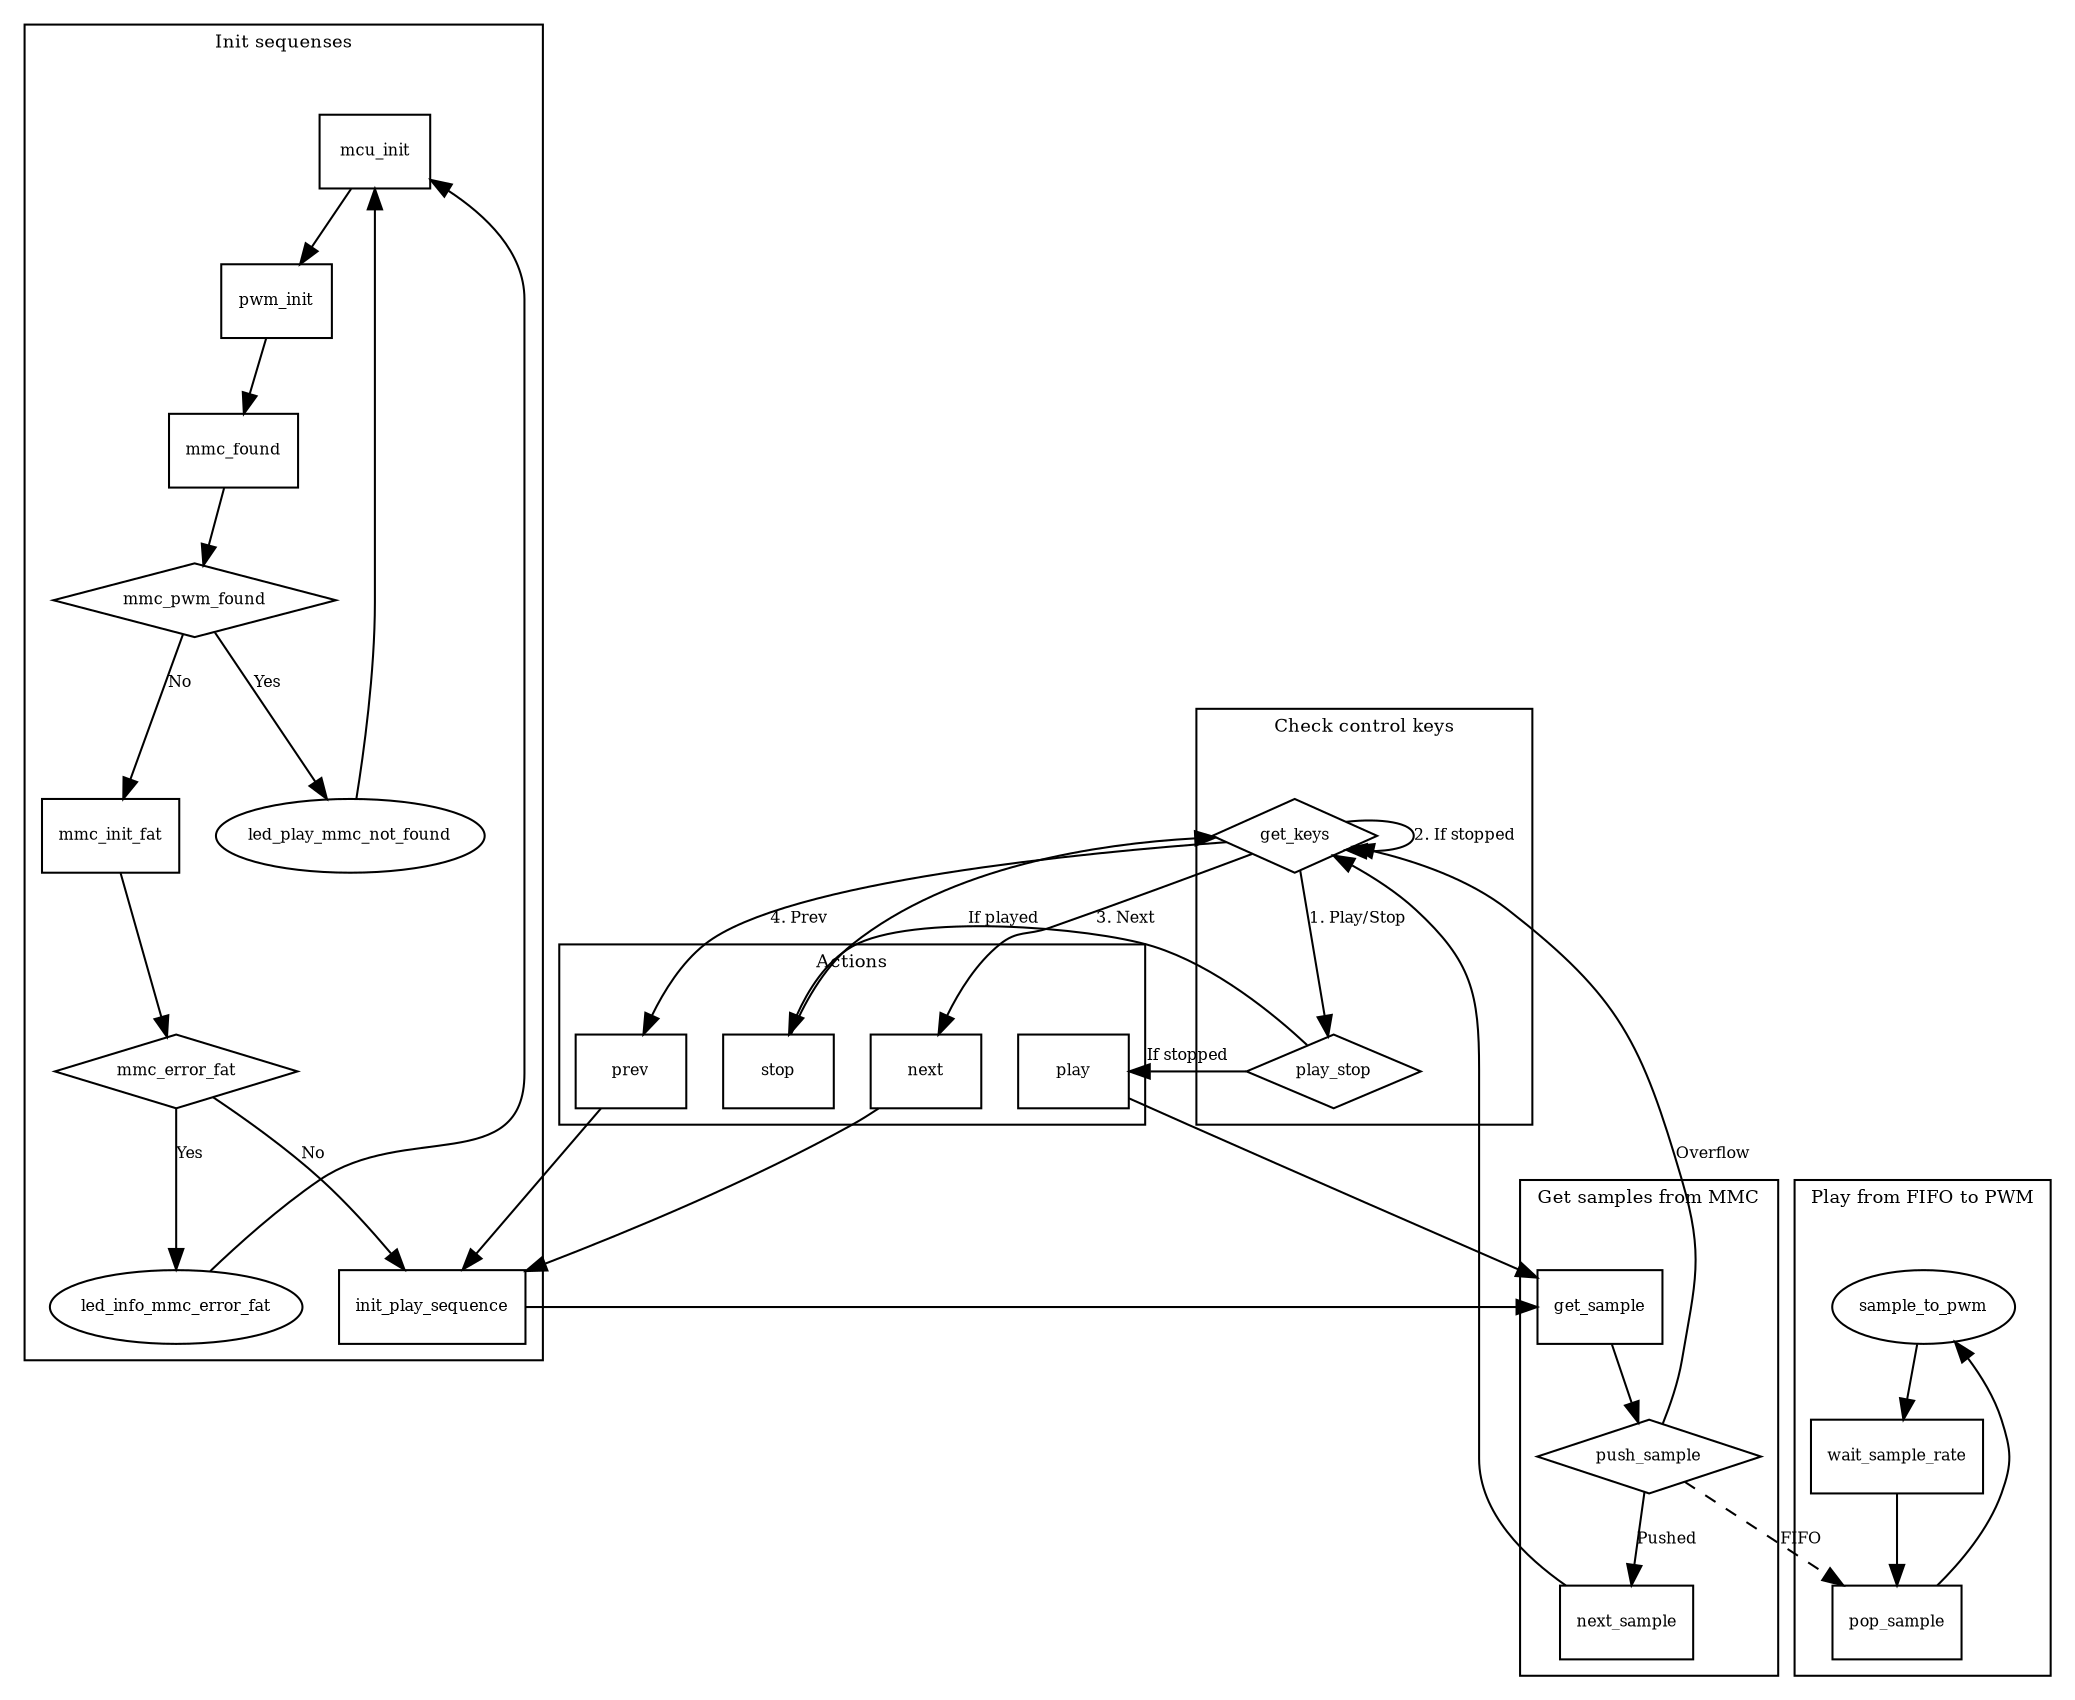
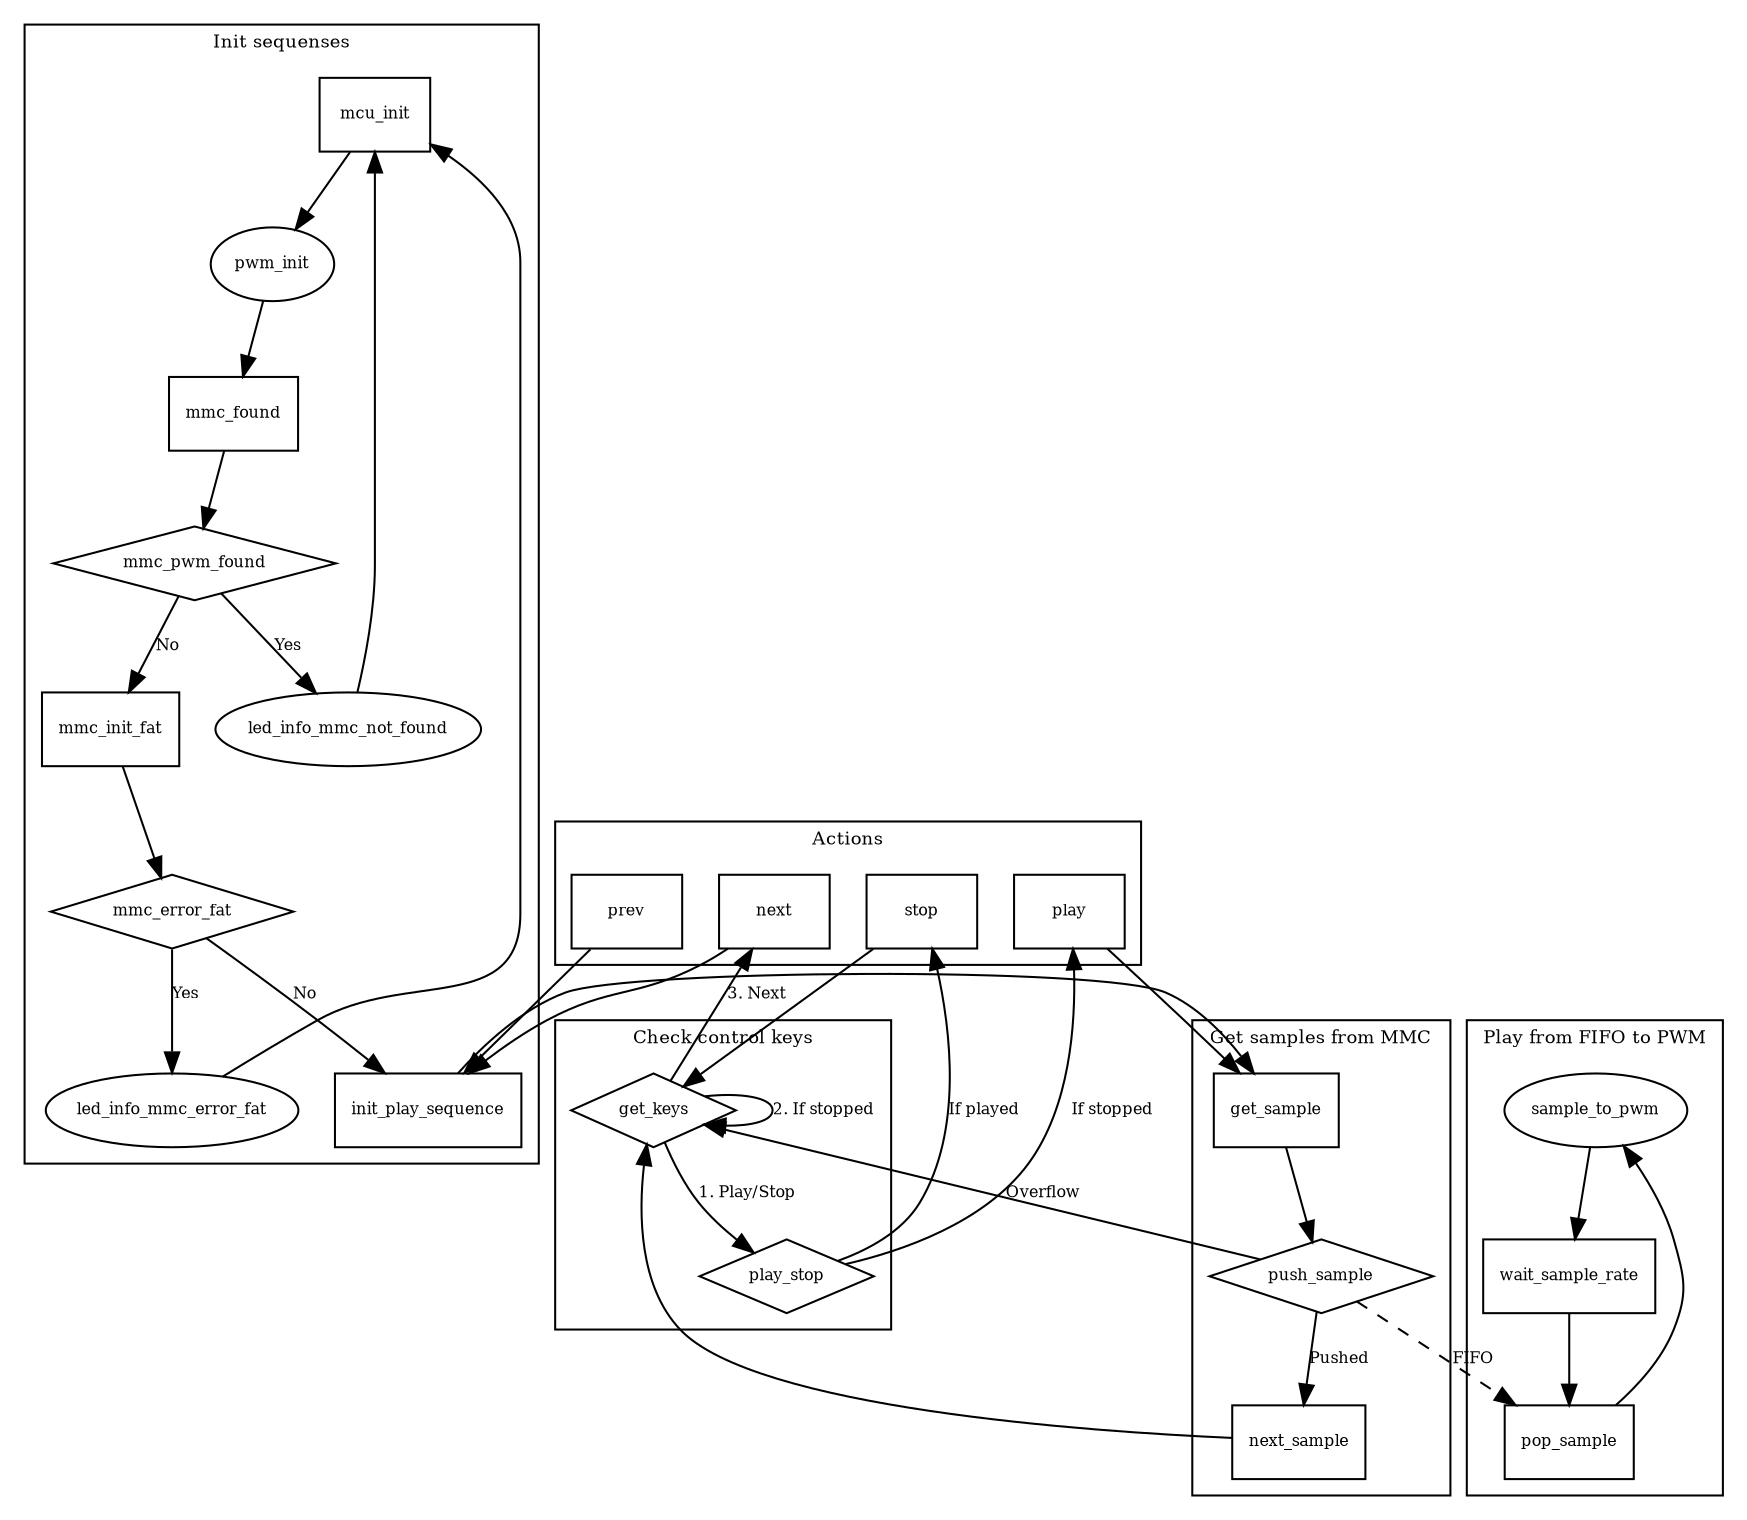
node "pwm_init": shape box -> ellipse
node "led_play_mmc_not_found": label "led_play_mmc_not_found" -> "led_info_mmc_not_found"
edge "get_keys" -> "prev": removed, label "4. Prev"
